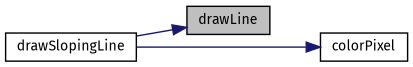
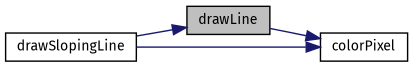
edge "drawLine" -> "colorPixel": added
